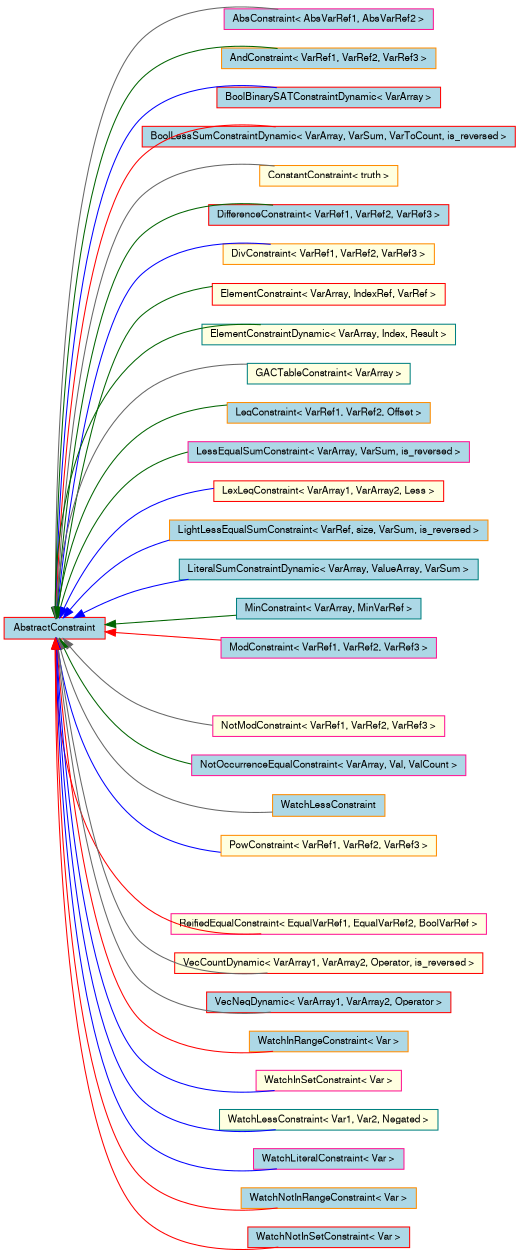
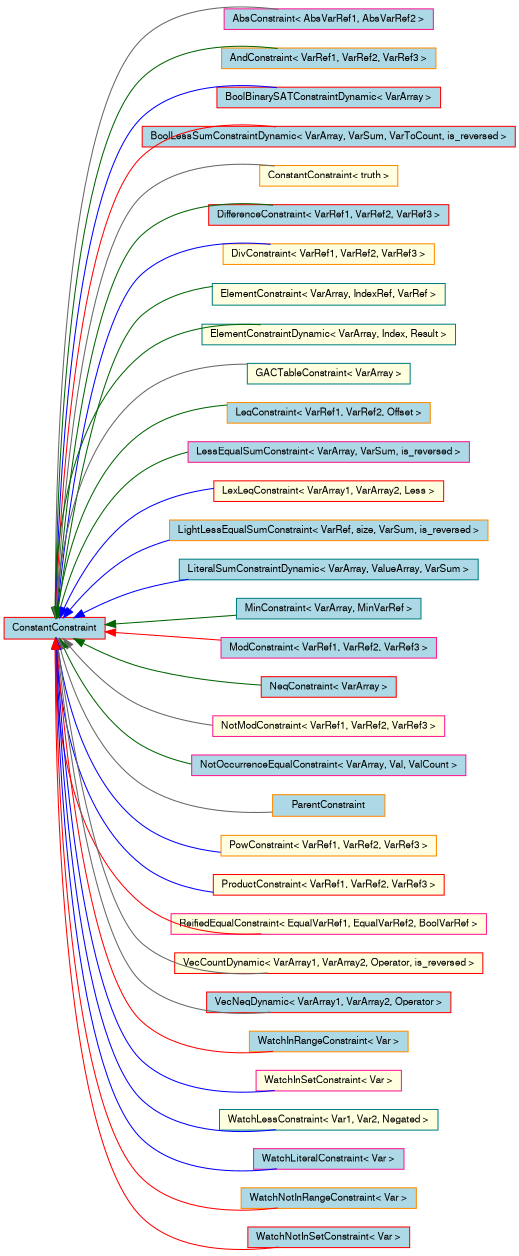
node "ElementConstraint< VarArray, IndexRef, VarRef >": color red -> teal
node "AbstractConstraint": label "AbstractConstraint" -> "ConstantConstraint"
node "NeqConstraint< VarArray >": added
node "WatchLessConstraint": label "WatchLessConstraint" -> "ParentConstraint"
node "ProductConstraint< VarRef1, VarRef2, VarRef3 >": added
